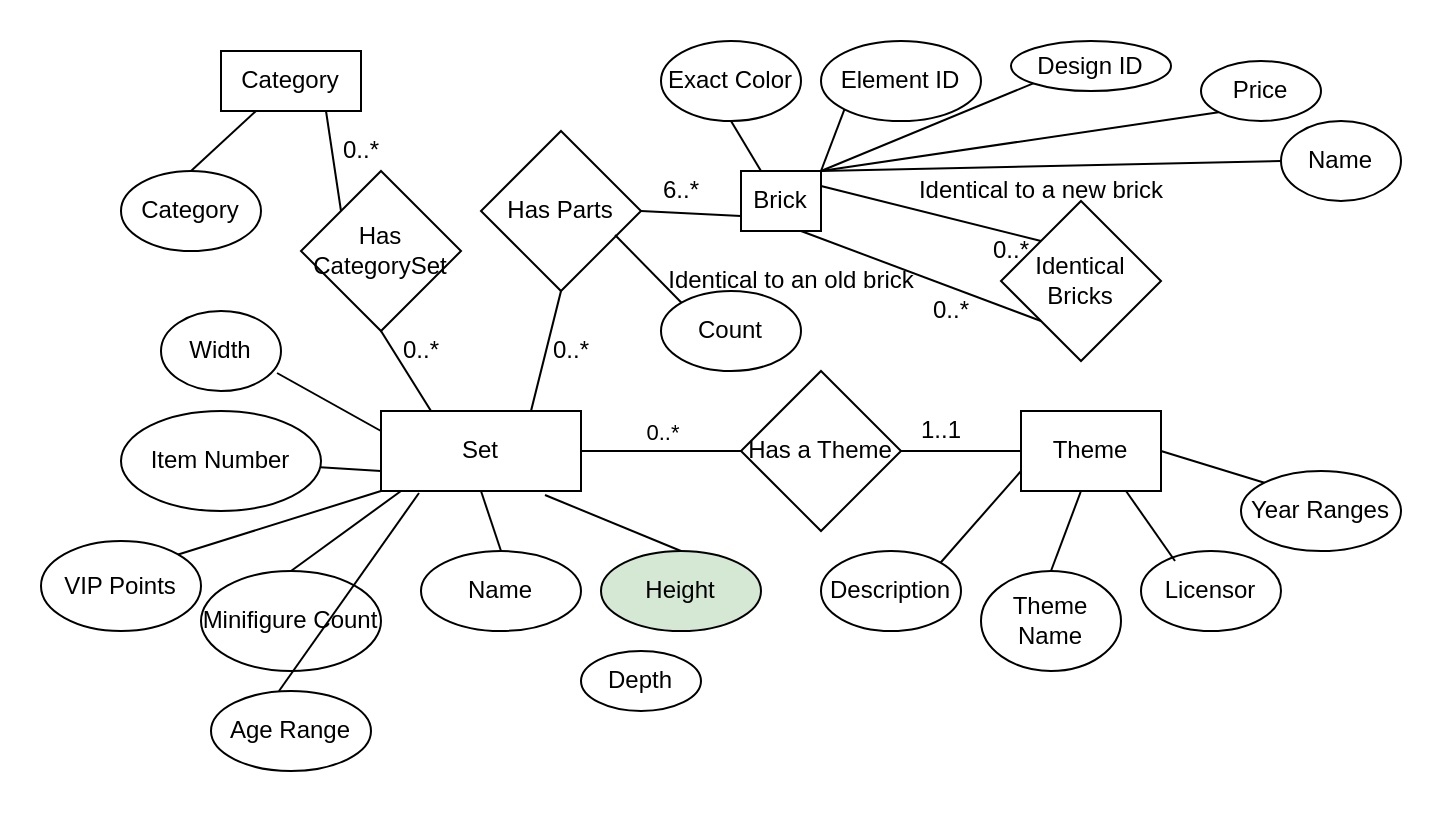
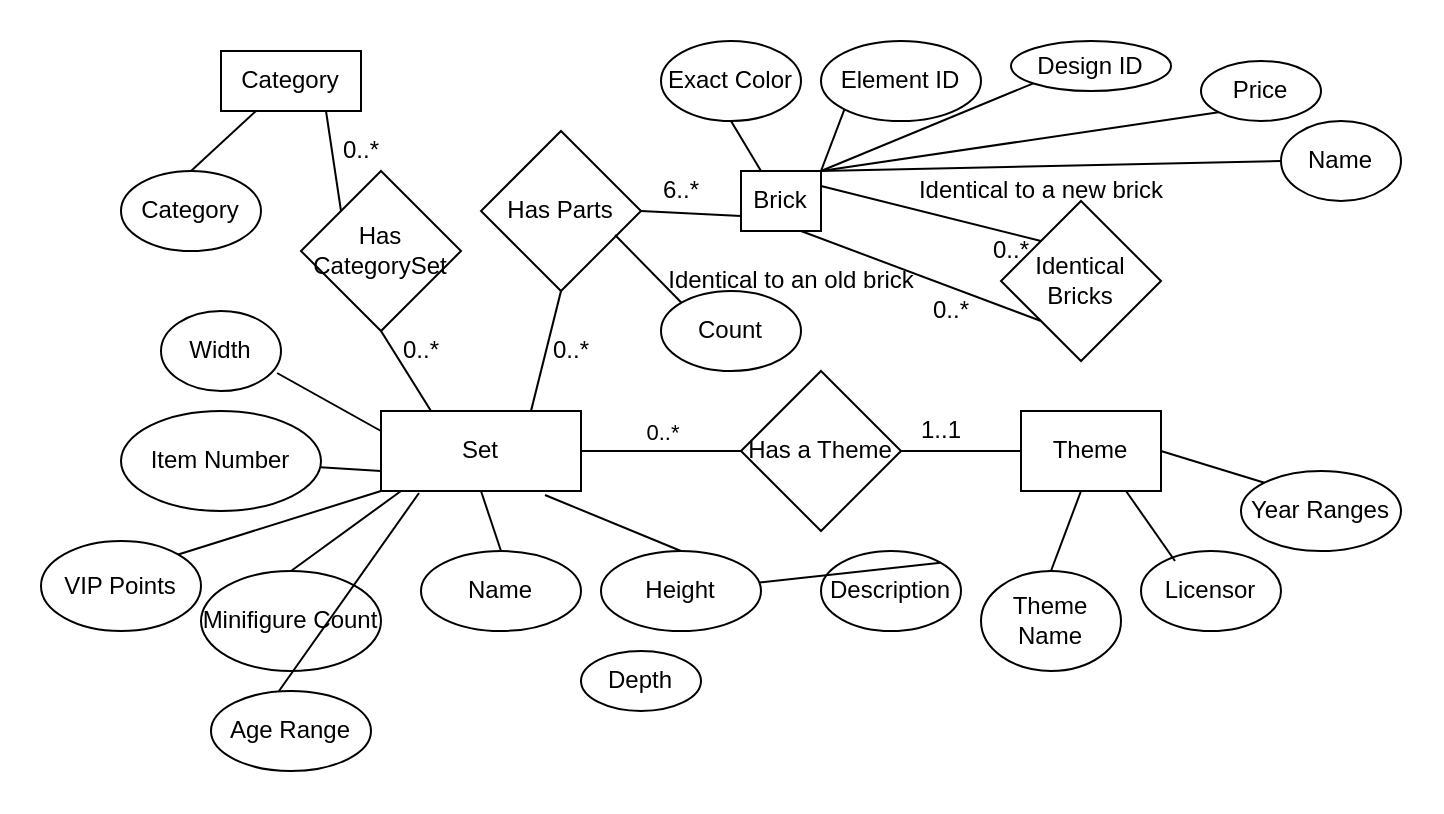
edge "Theme" -- "Description": now "Height" -- "Description"
node "Height": fillcolor #d5e8d4 -> #ffffff
